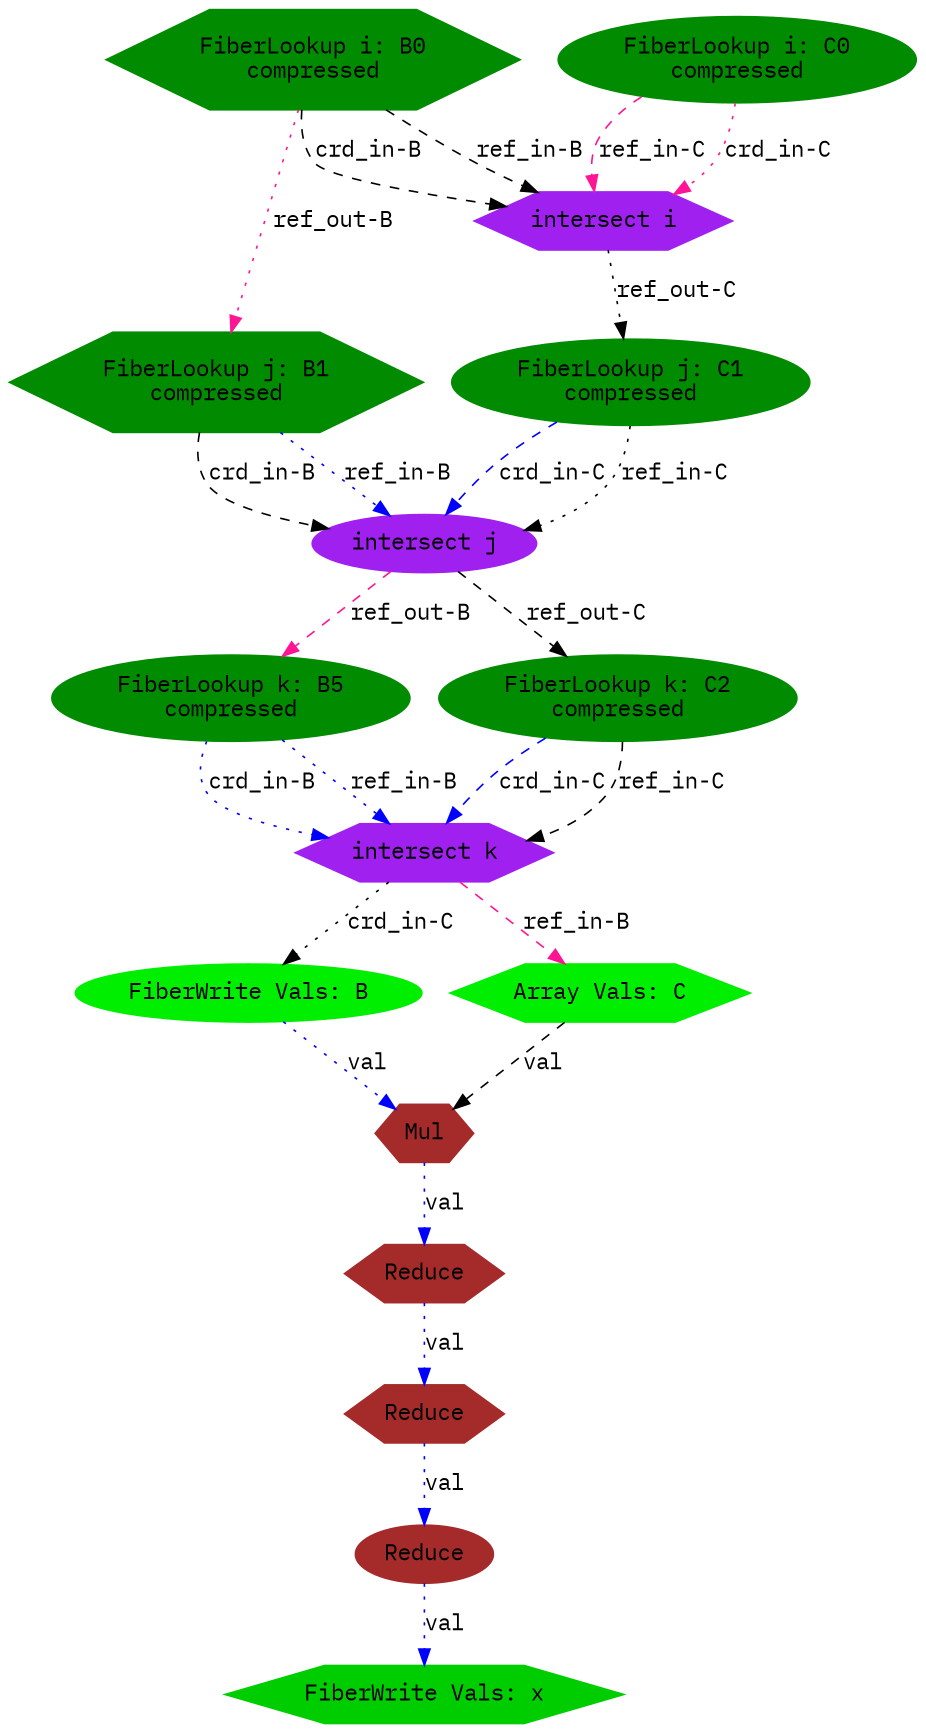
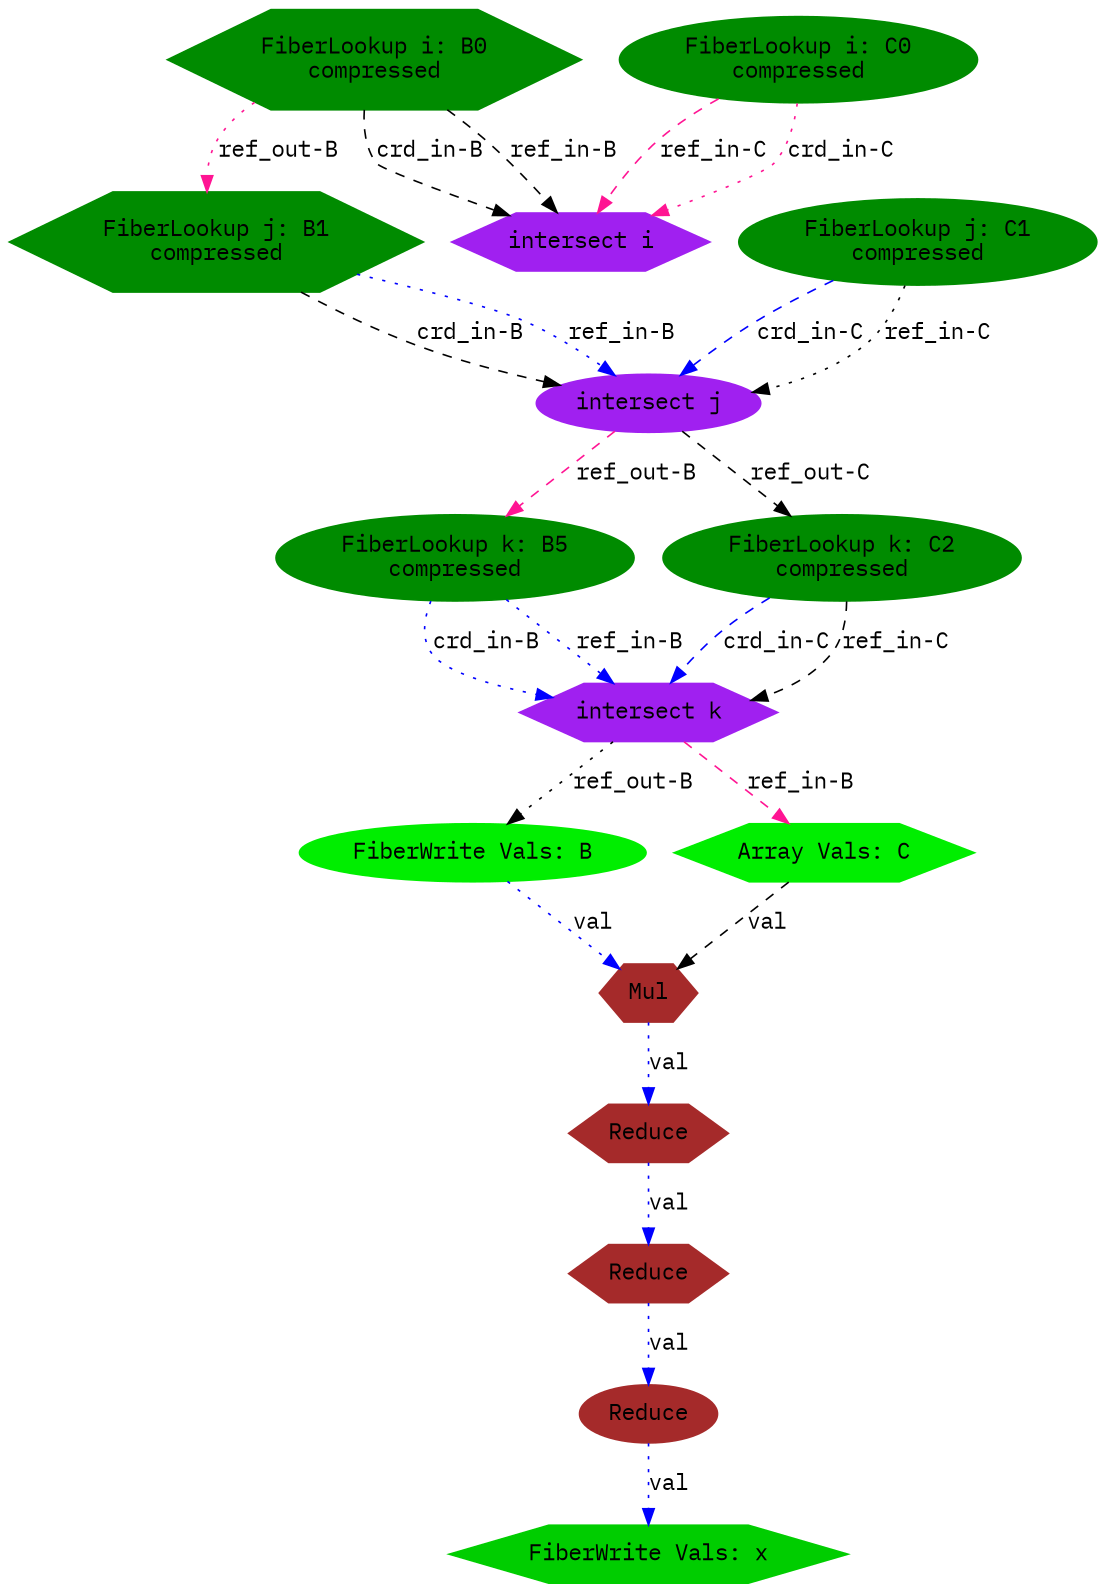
edge "intersect i" -> "FiberLookup j: C1 compressed": removed, label "ref_out-C"
edge "intersect k" -> "FiberWrite Vals: B": label "crd_in-C" -> "ref_out-B"
